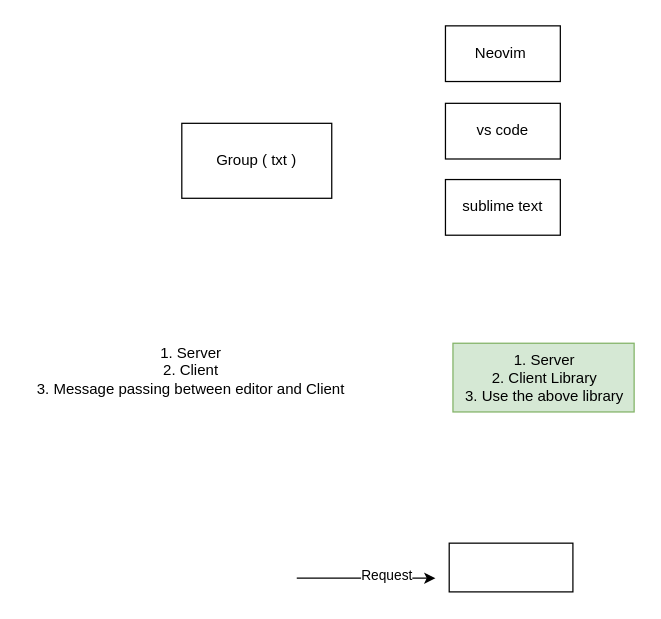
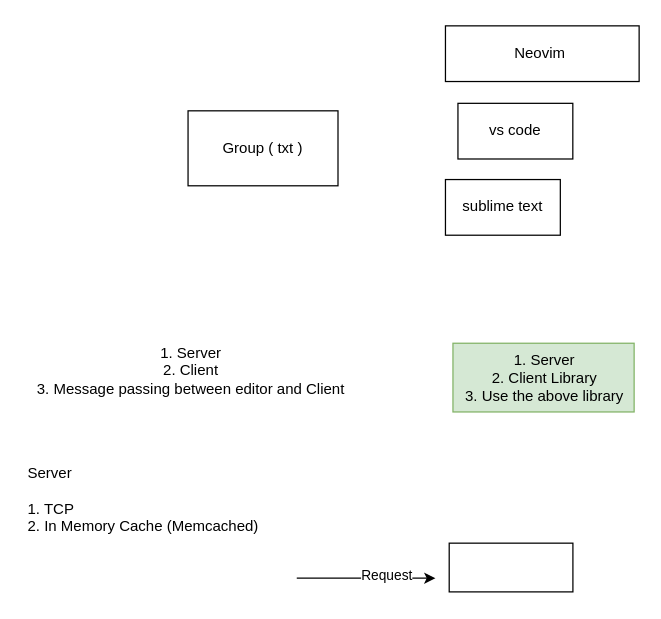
node "Neovim": size 115x56 -> 194x56
node "vs code": moved (503, 131) -> (516, 131)
node "Group ( txt )": moved (257, 161) -> (263, 148)
node "Server 1. TCP 2. In Memory Cache (Memcached)": added
